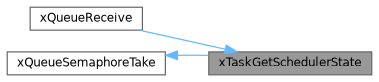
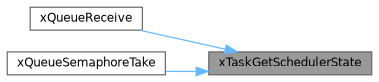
edge "xTaskGetSchedulerState" -> "xQueueSemaphoreTake": reversed
